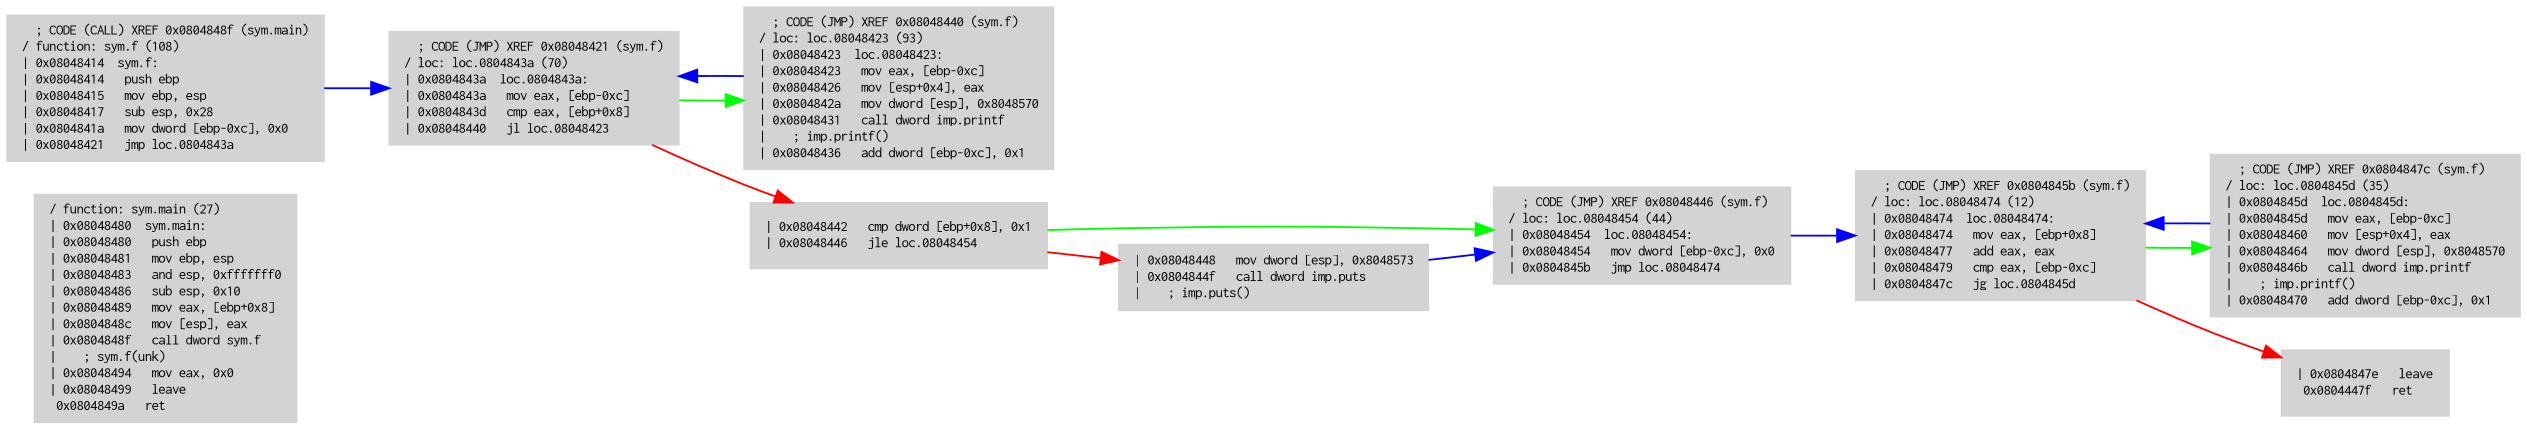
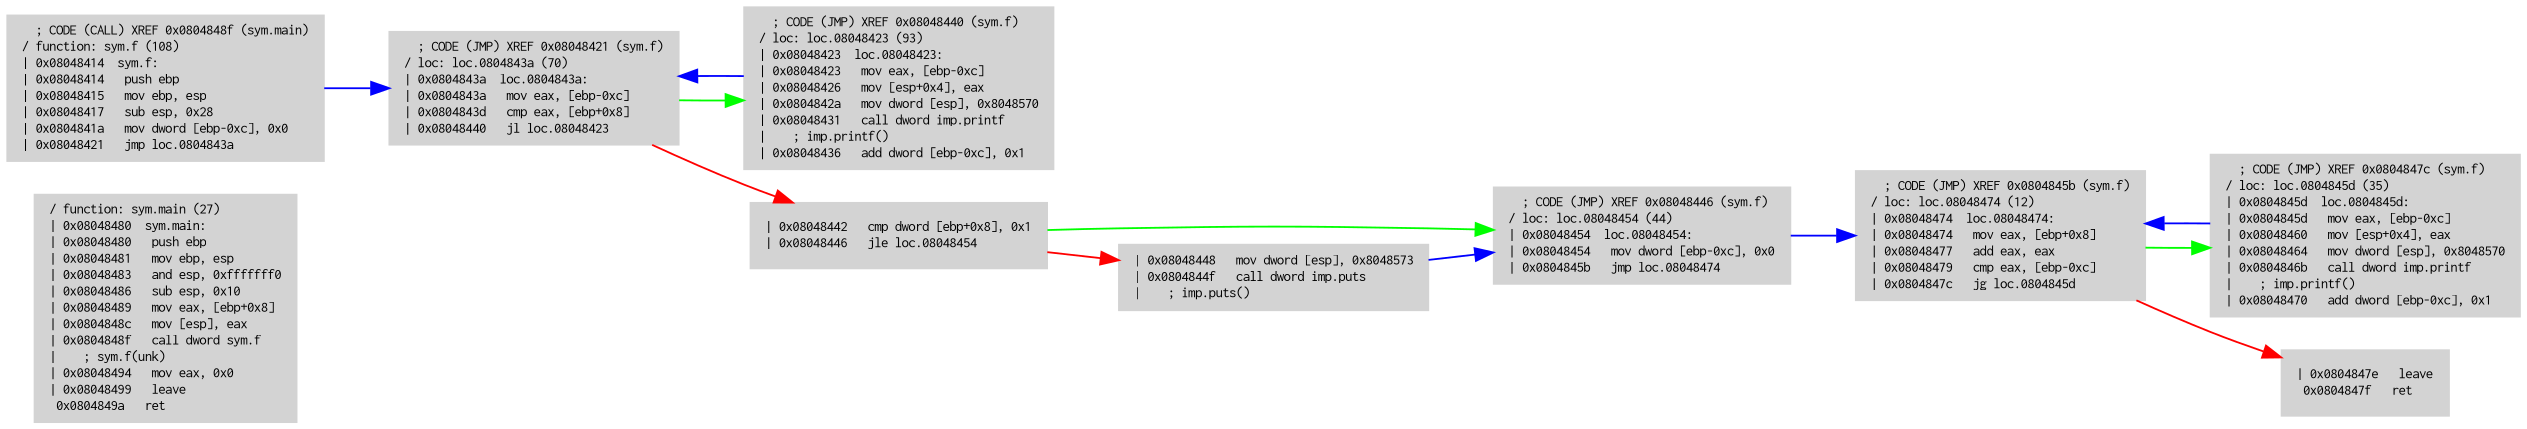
node "| 0x0804847e   leave 0x0804447f   ret": label "| 0x0804847e   leave 0x0804447f   ret" -> "| 0x0804847e   leave 0x0804847f   ret"
